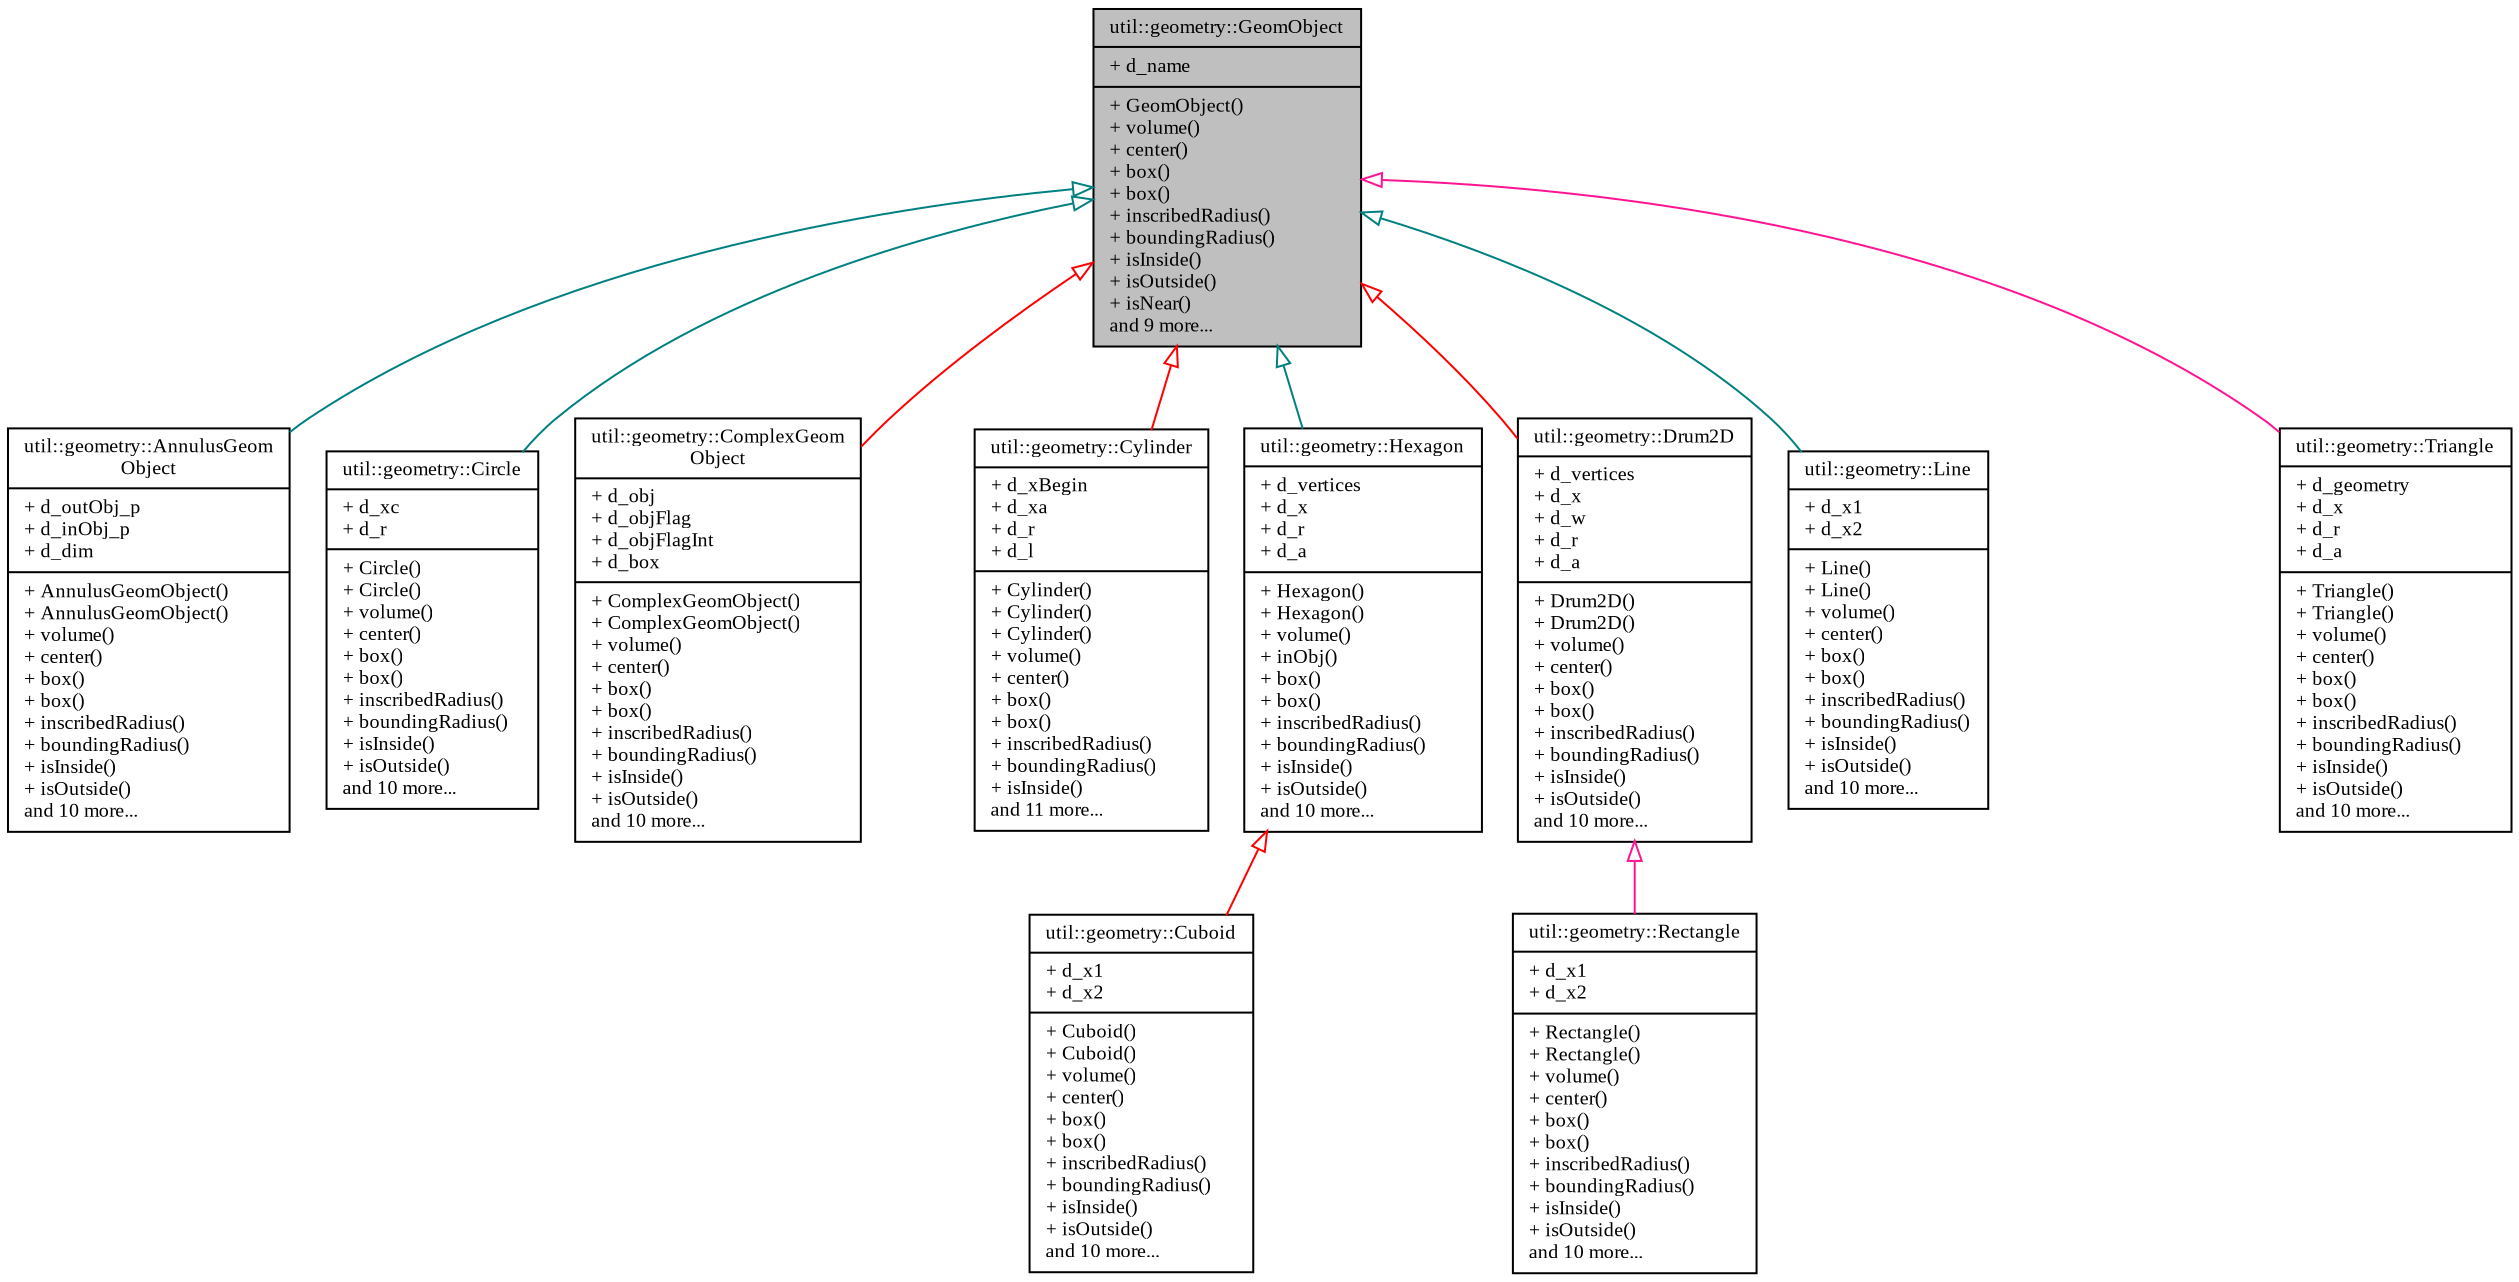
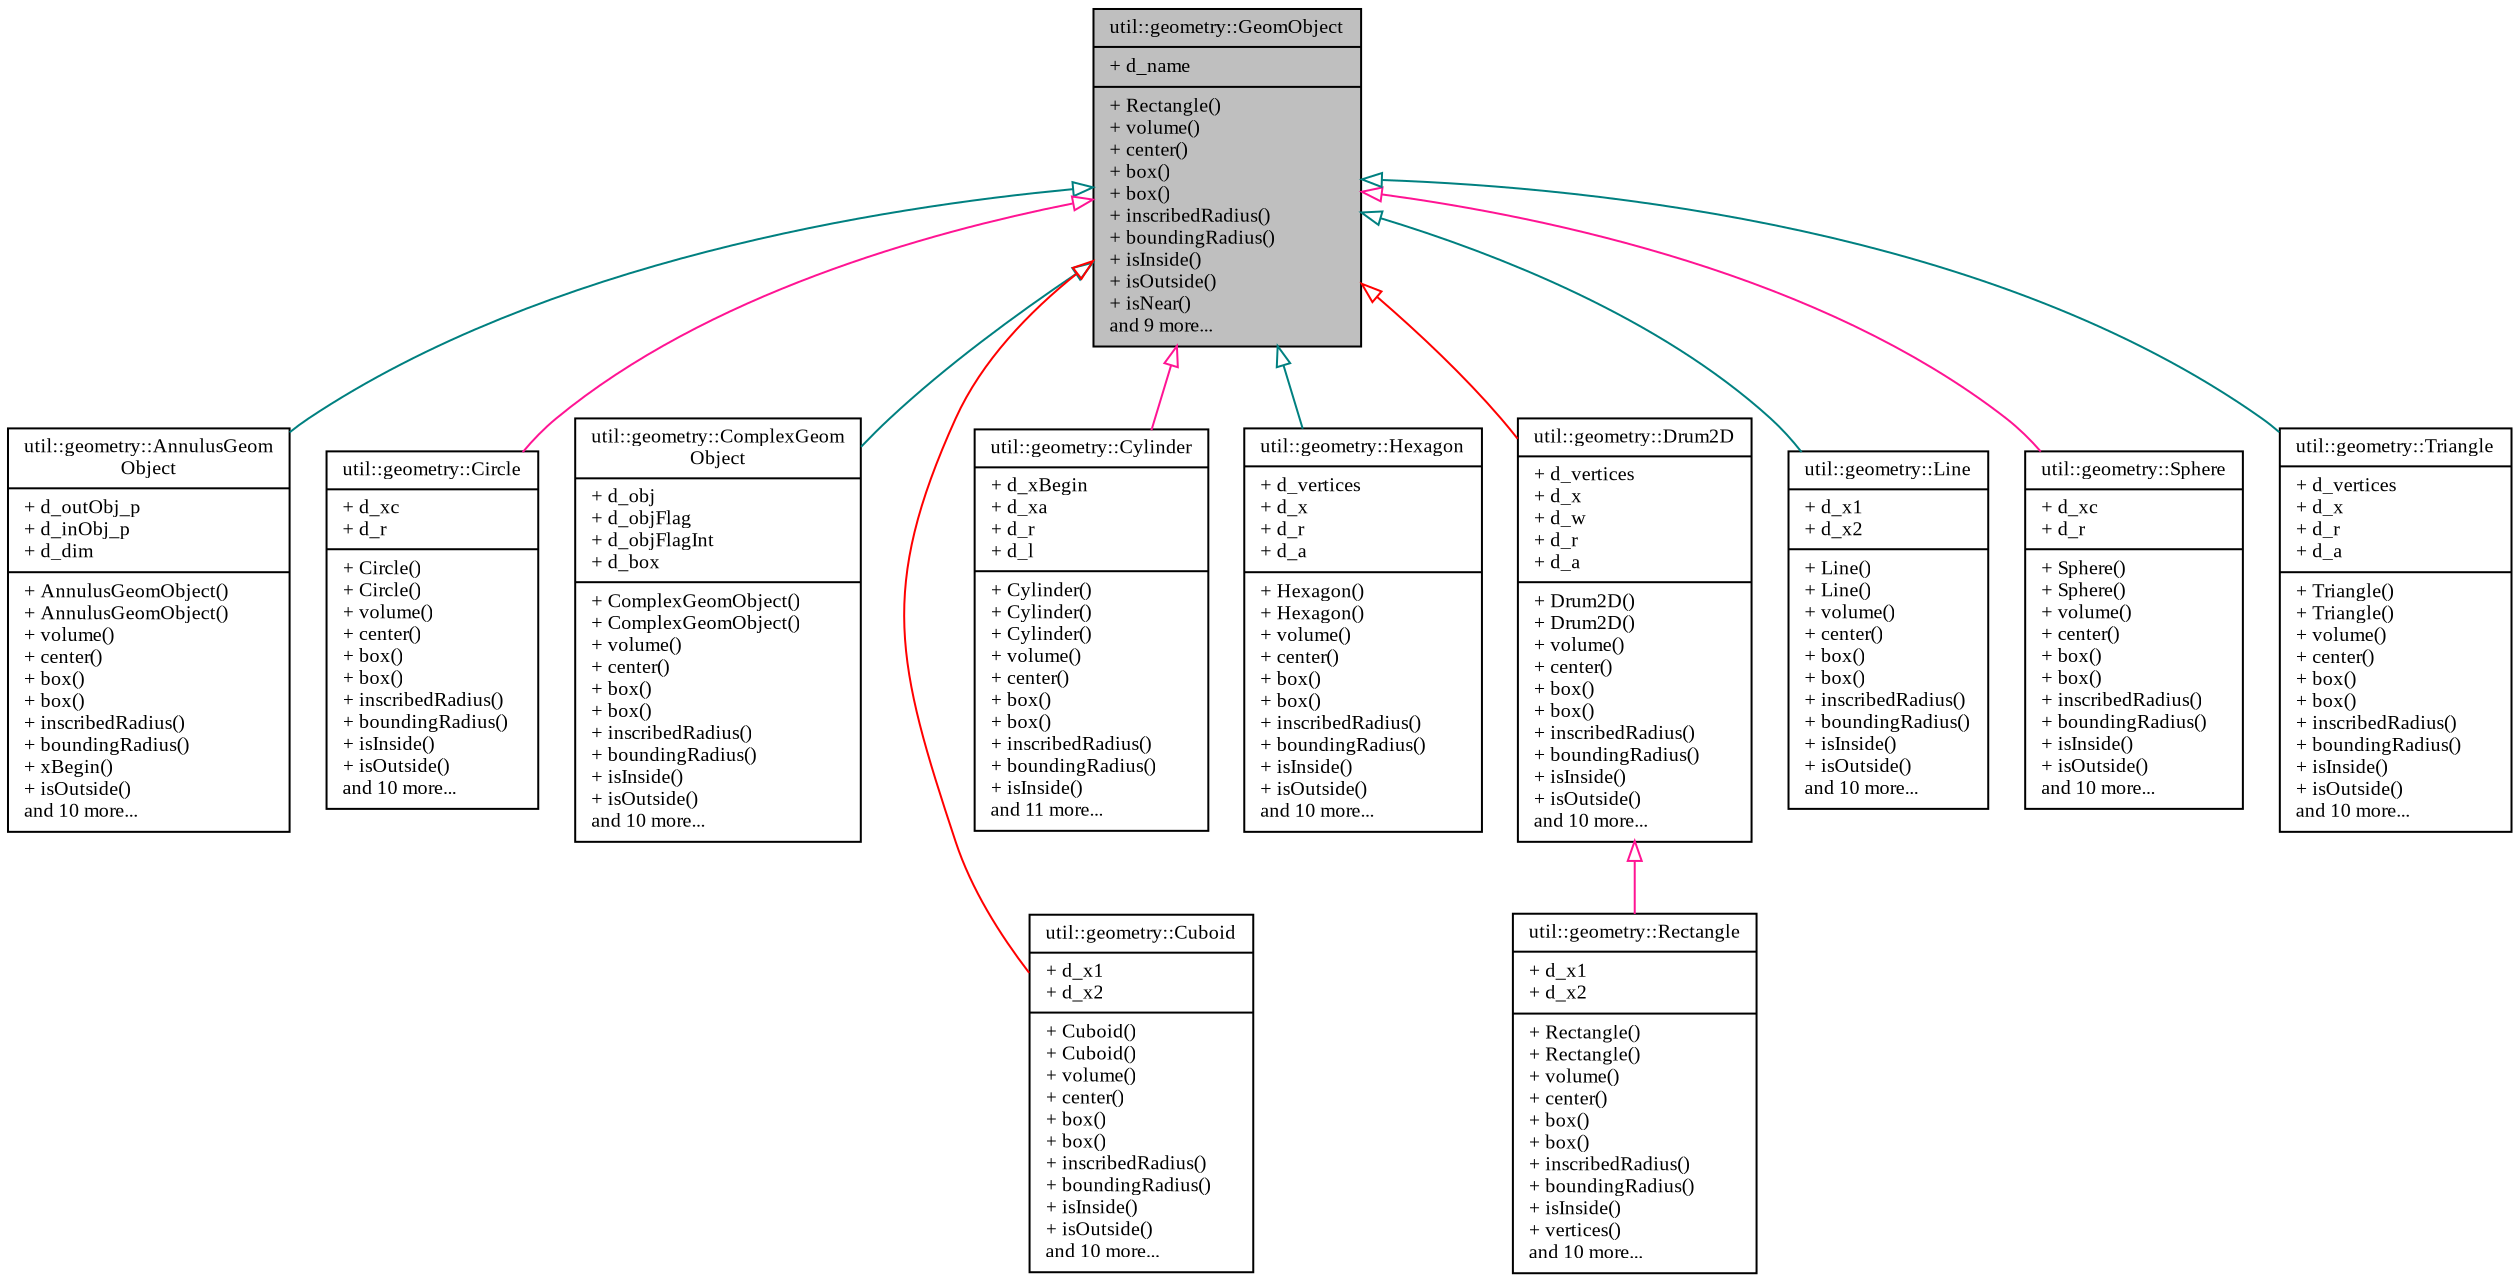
node "util::geometry::GeomObject": text "+ GeomObject()" -> "+ Rectangle()"
edge "util::geometry::Triangle" -> "util::geometry::GeomObject": color deeppink -> teal
edge "util::geometry::Circle" -> "util::geometry::GeomObject": color teal -> deeppink
edge "util::geometry::ComplexGeom" -> "util::geometry::GeomObject": color red -> teal
edge "util::geometry::Cylinder" -> "util::geometry::GeomObject": color red -> deeppink
node "util::geometry::Triangle": text "+ d_geometry" -> "+ d_vertices"
node "util::geometry::Sphere": added
node "util::geometry::Hexagon": text "+ inObj()" -> "+ center()"
node "util::geometry::AnnulusGeom": text "+ isInside()" -> "+ xBegin()"
edge "util::geometry::Cuboid" -> "util::geometry::Hexagon": now "util::geometry::Cuboid" -> "util::geometry::GeomObject"
node "util::geometry::Rectangle": text "+ isOutside()" -> "+ vertices()"
